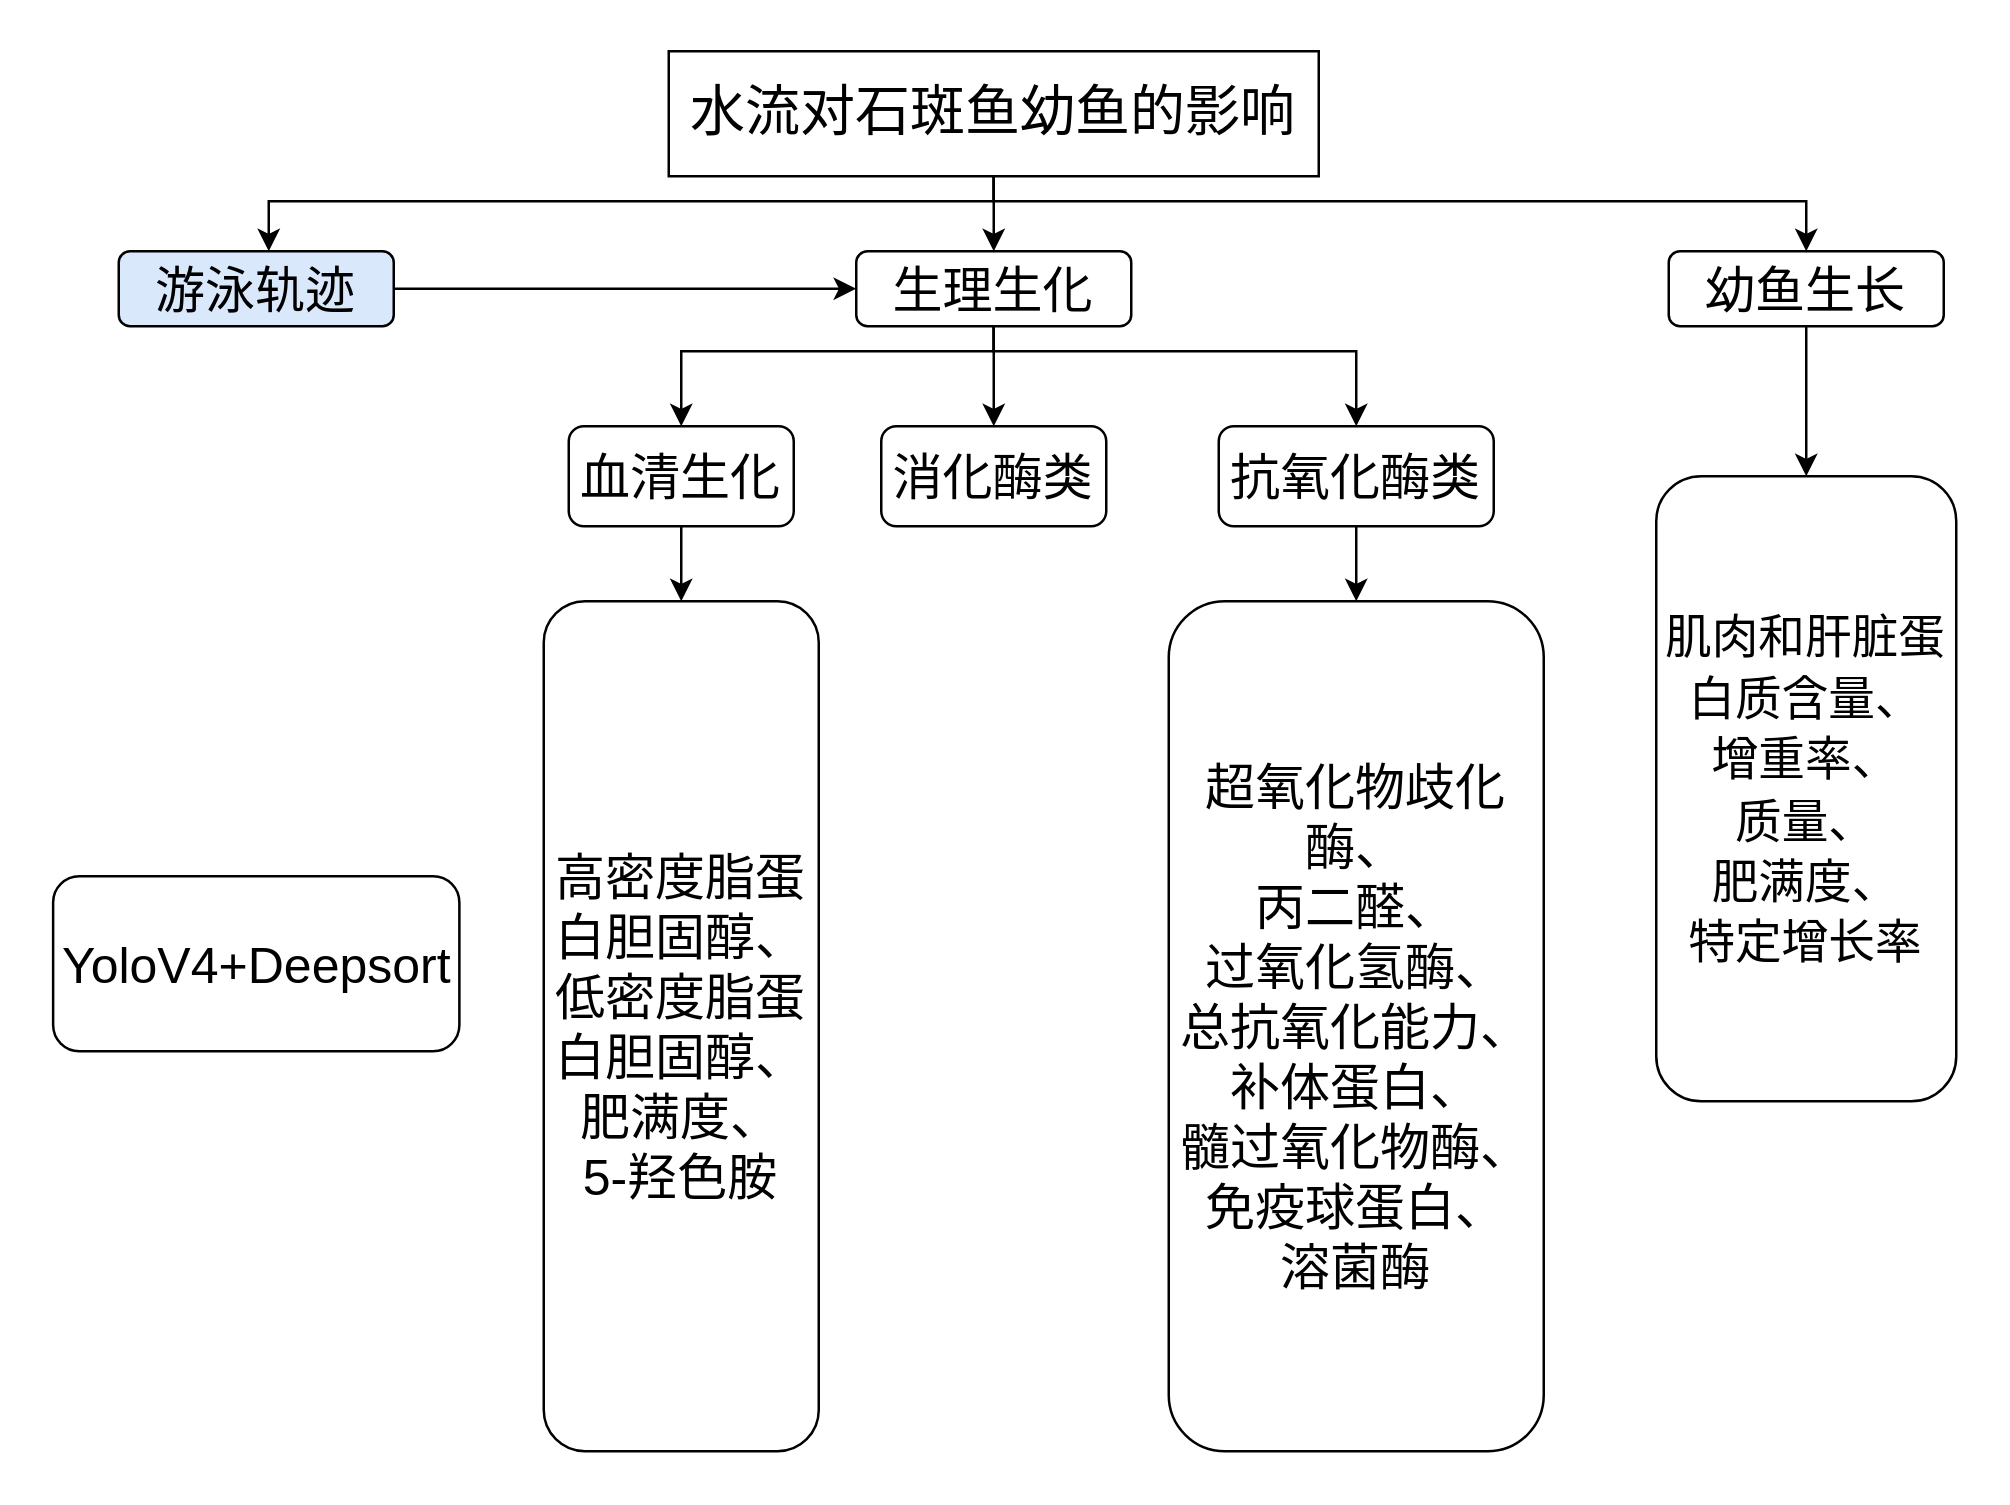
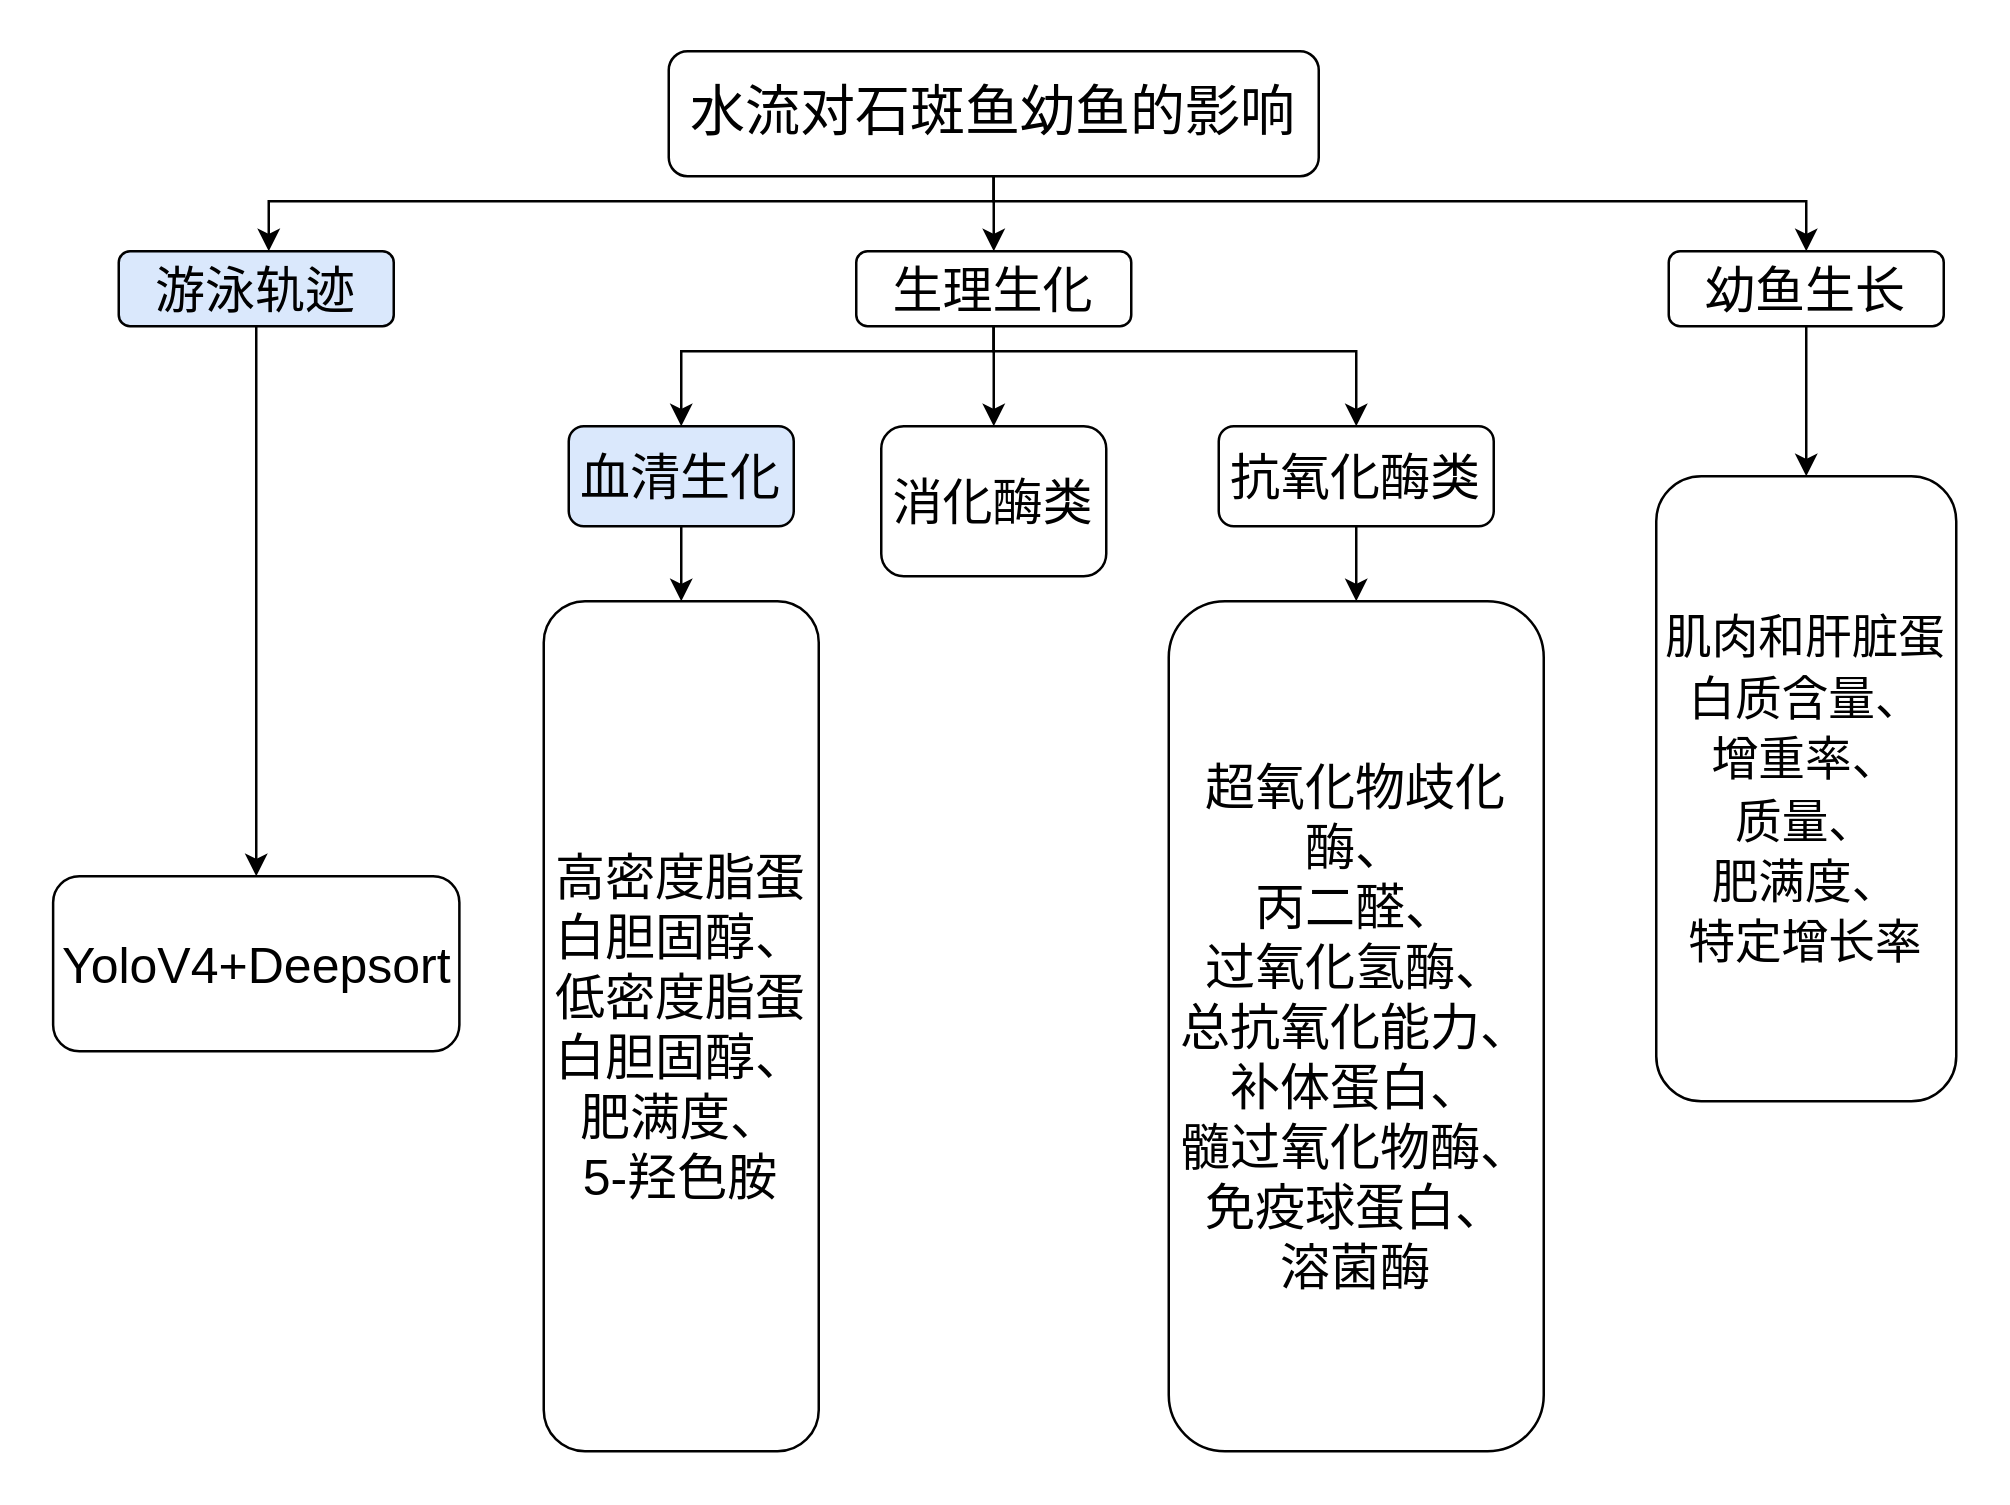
node "水流对石斑鱼幼鱼的影响": shape rectangle -> rounded rectangle
edge "游泳轨迹" -> "生理生化": now "游泳轨迹" -> "YoloV4+Deepsort"
node "血清生化": fillcolor #ffffff -> #dae8fc
node "消化酶类": size 225x100 -> 225x150
